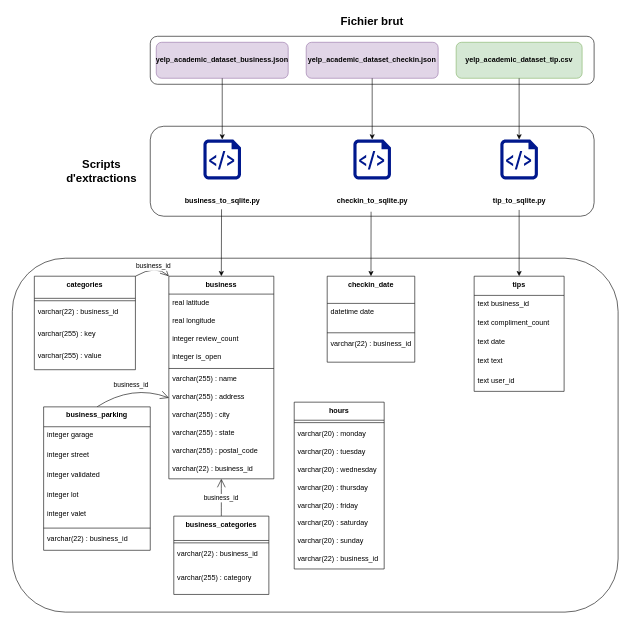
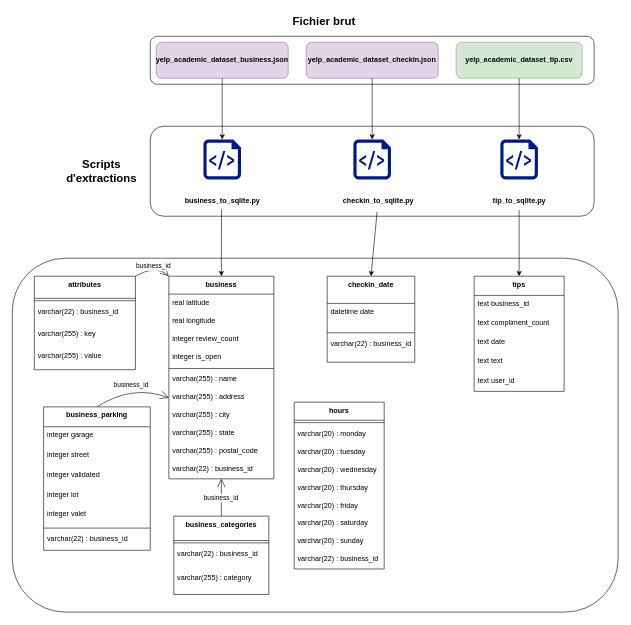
node "Fichier brut": moved (372, 21) -> (324, 21)
node "checkin_to_sqlite.py": moved (372, 201) -> (378, 201)
node "categories": label "categories" -> "attributes"
